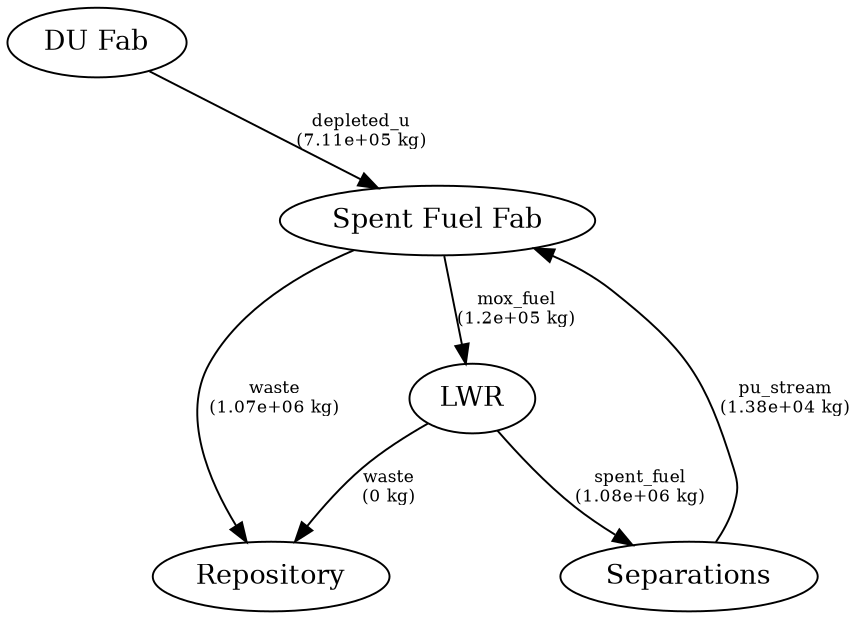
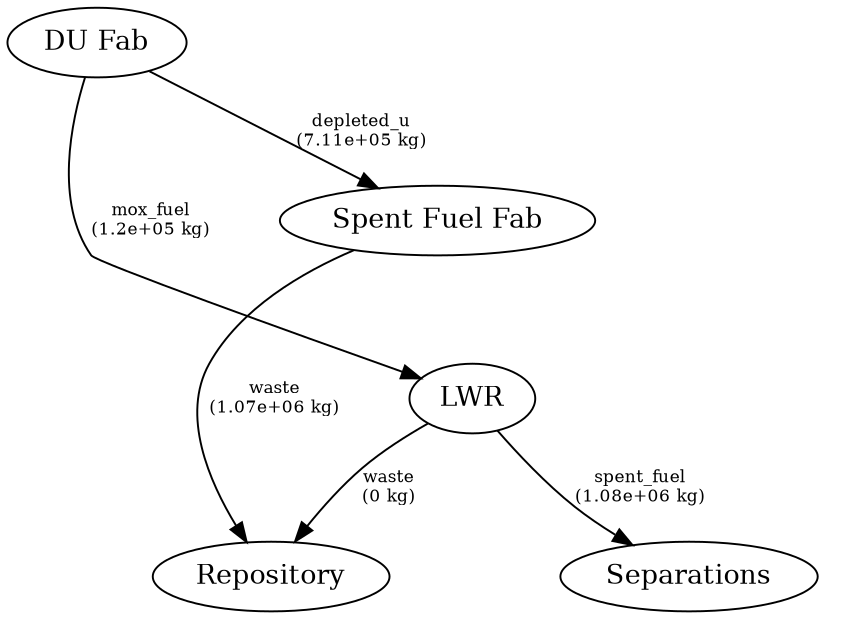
edge "Spent Fuel Fab" -> "LWR": now "DU Fab" -> "LWR"
edge "Separations" -> "Spent Fuel Fab": removed, label "pu_stream (1.38e+04 kg)"
